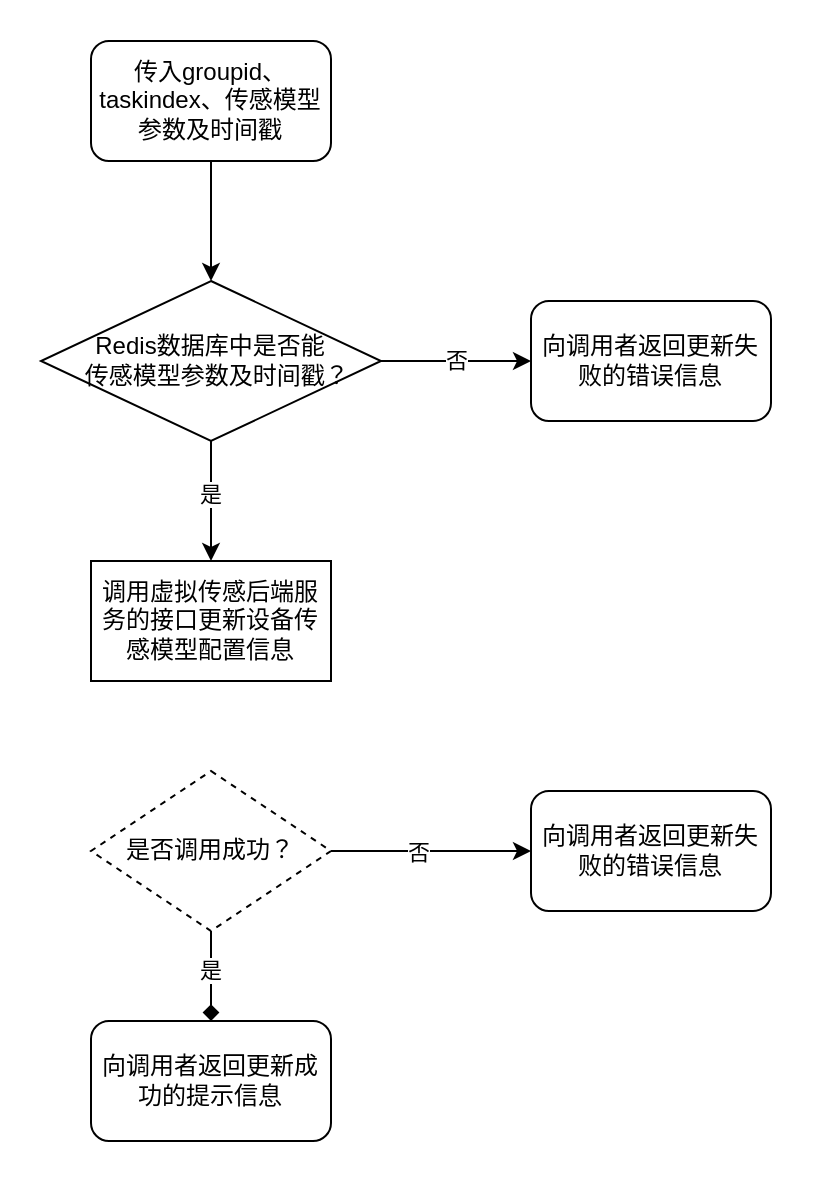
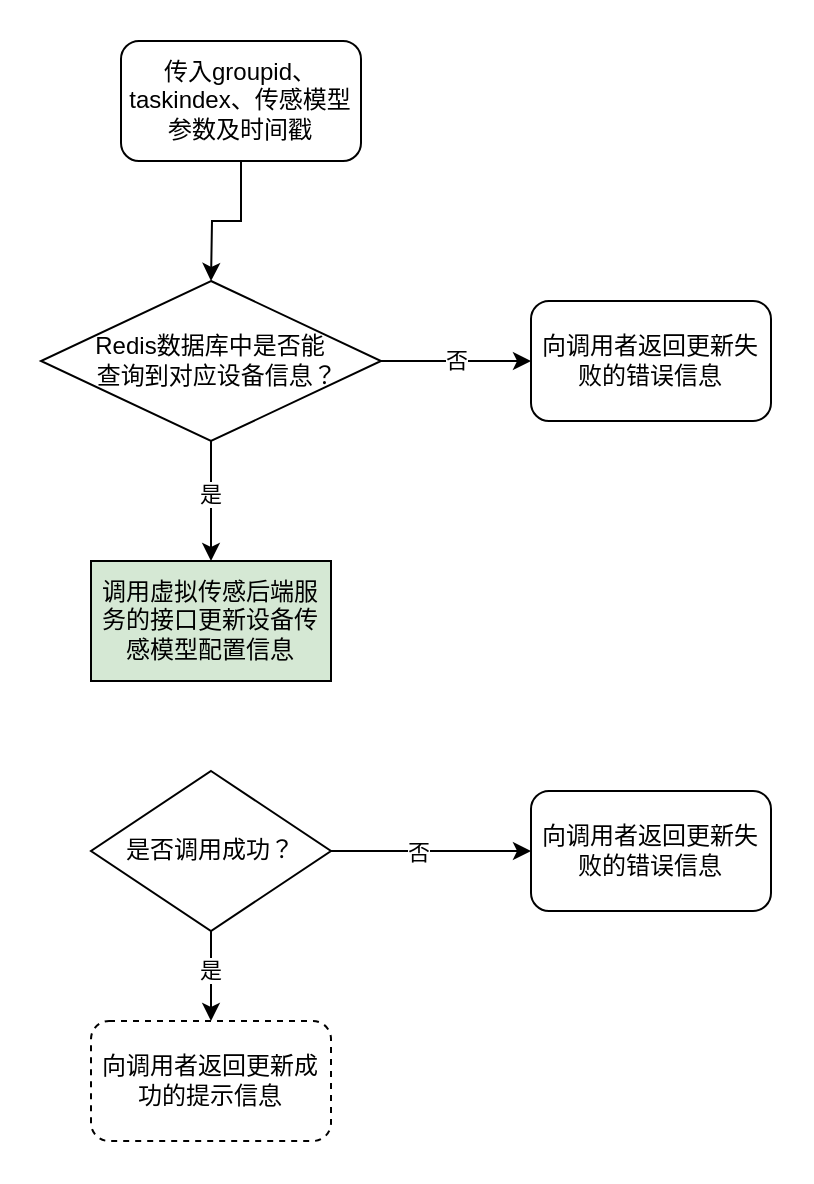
node "传入groupid、taskindex、传感模型参数及时间戳": moved (211, 101) -> (241, 101)
node "Redis数据库中是否能 传感模型参数及时间戳？": label "Redis数据库中是否能 传感模型参数及时间戳？" -> "Redis数据库中是否能 查询到对应设备信息？"
node "调用虚拟传感后端服务的接口更新设备传感模型配置信息": fillcolor #ffffff -> #d5e8d4
node "是否调用成功？": style dashed -> solid
edge "是否调用成功？" -> "向调用者返回更新成功的提示信息": arrowhead diamond -> classic
node "向调用者返回更新成功的提示信息": style solid -> dashed
